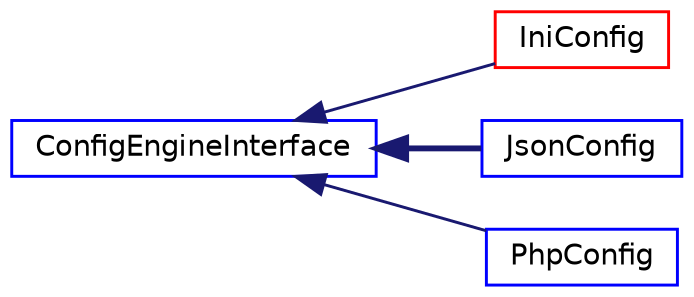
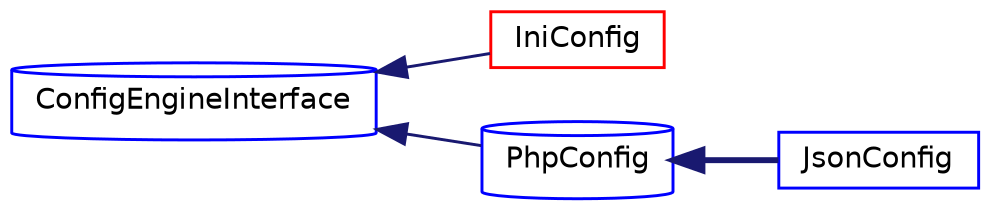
node "ConfigEngineInterface": shape box -> cylinder
edge "JsonConfig" -> "ConfigEngineInterface": now "JsonConfig" -> "PhpConfig"
node "PhpConfig": shape box -> cylinder
